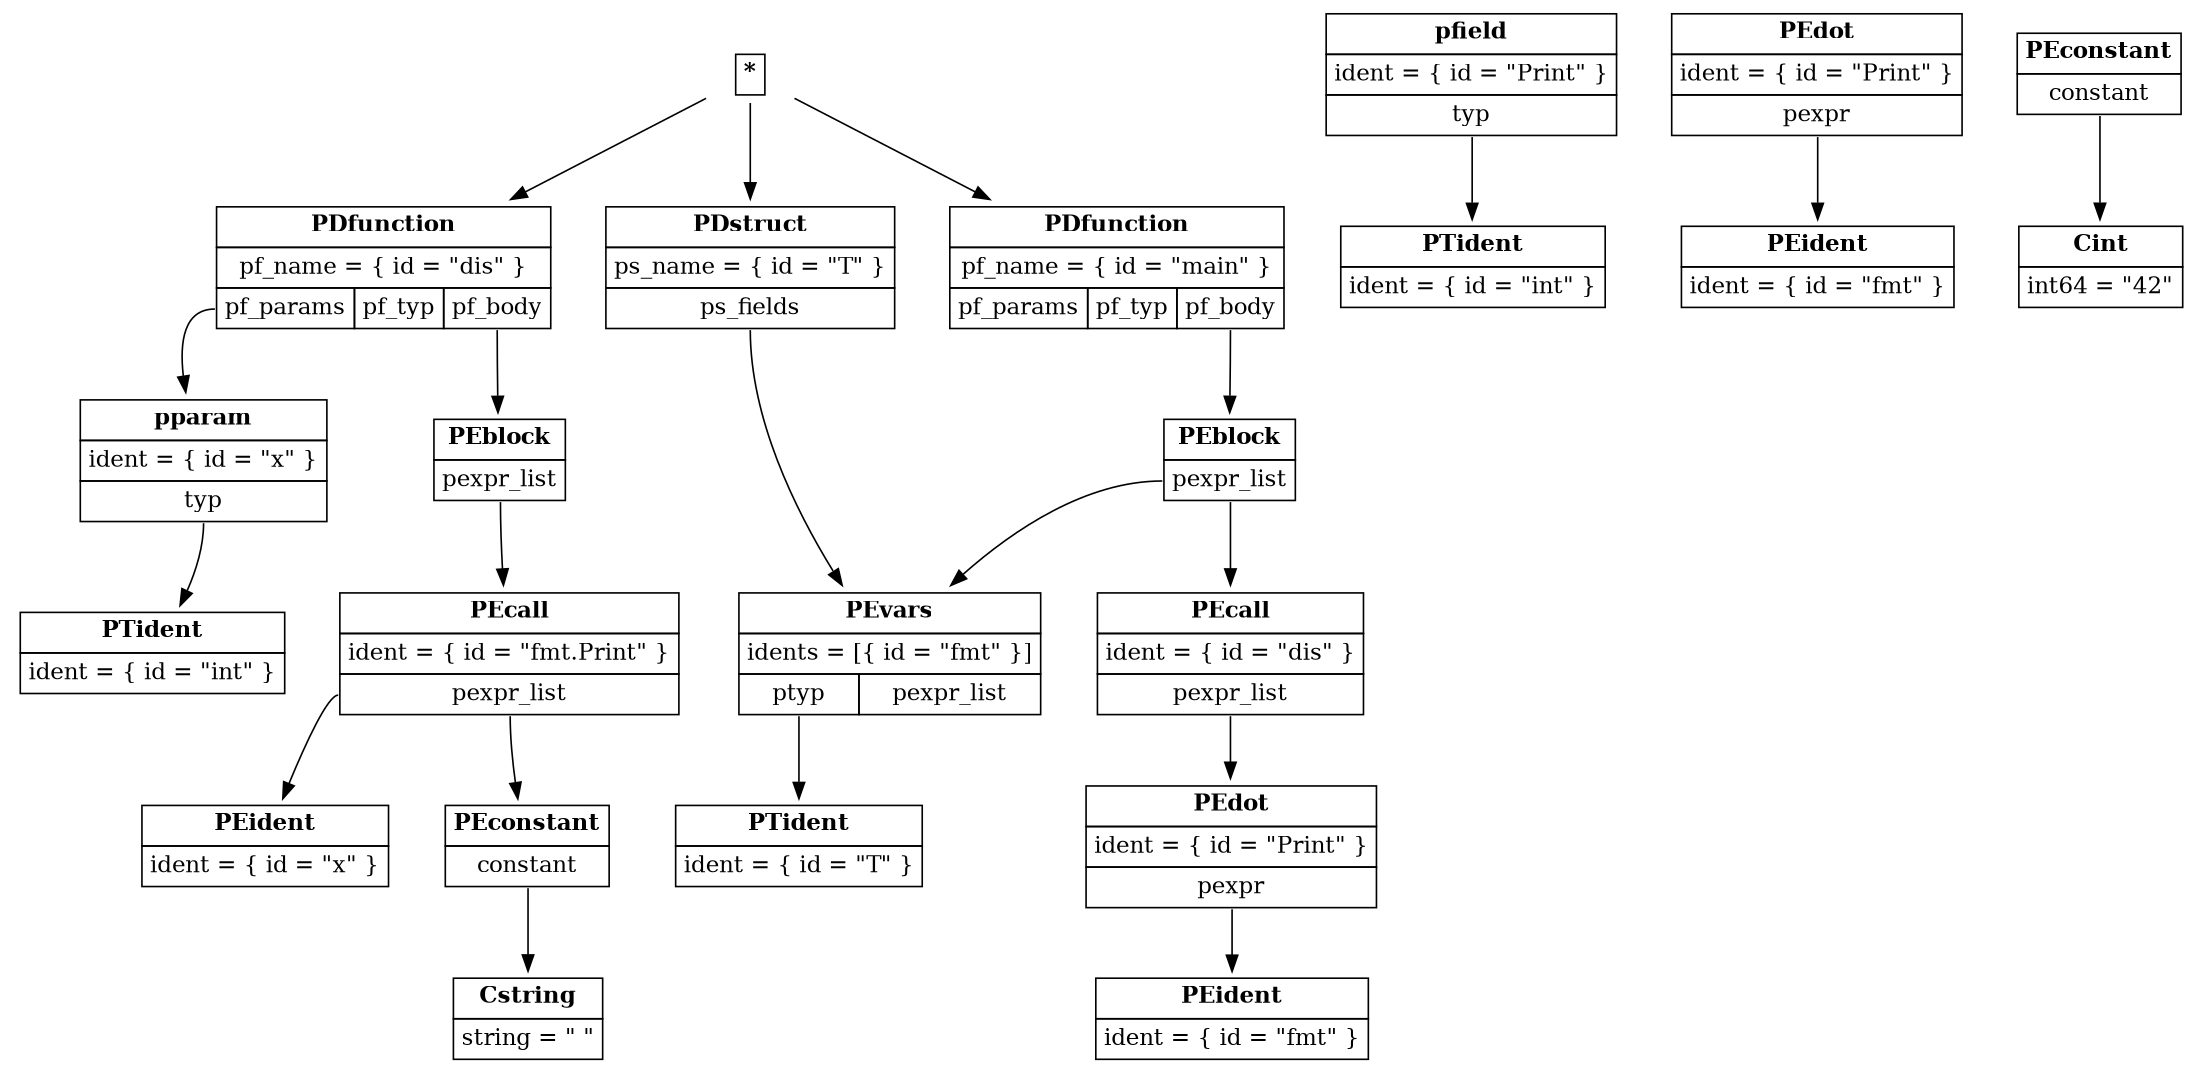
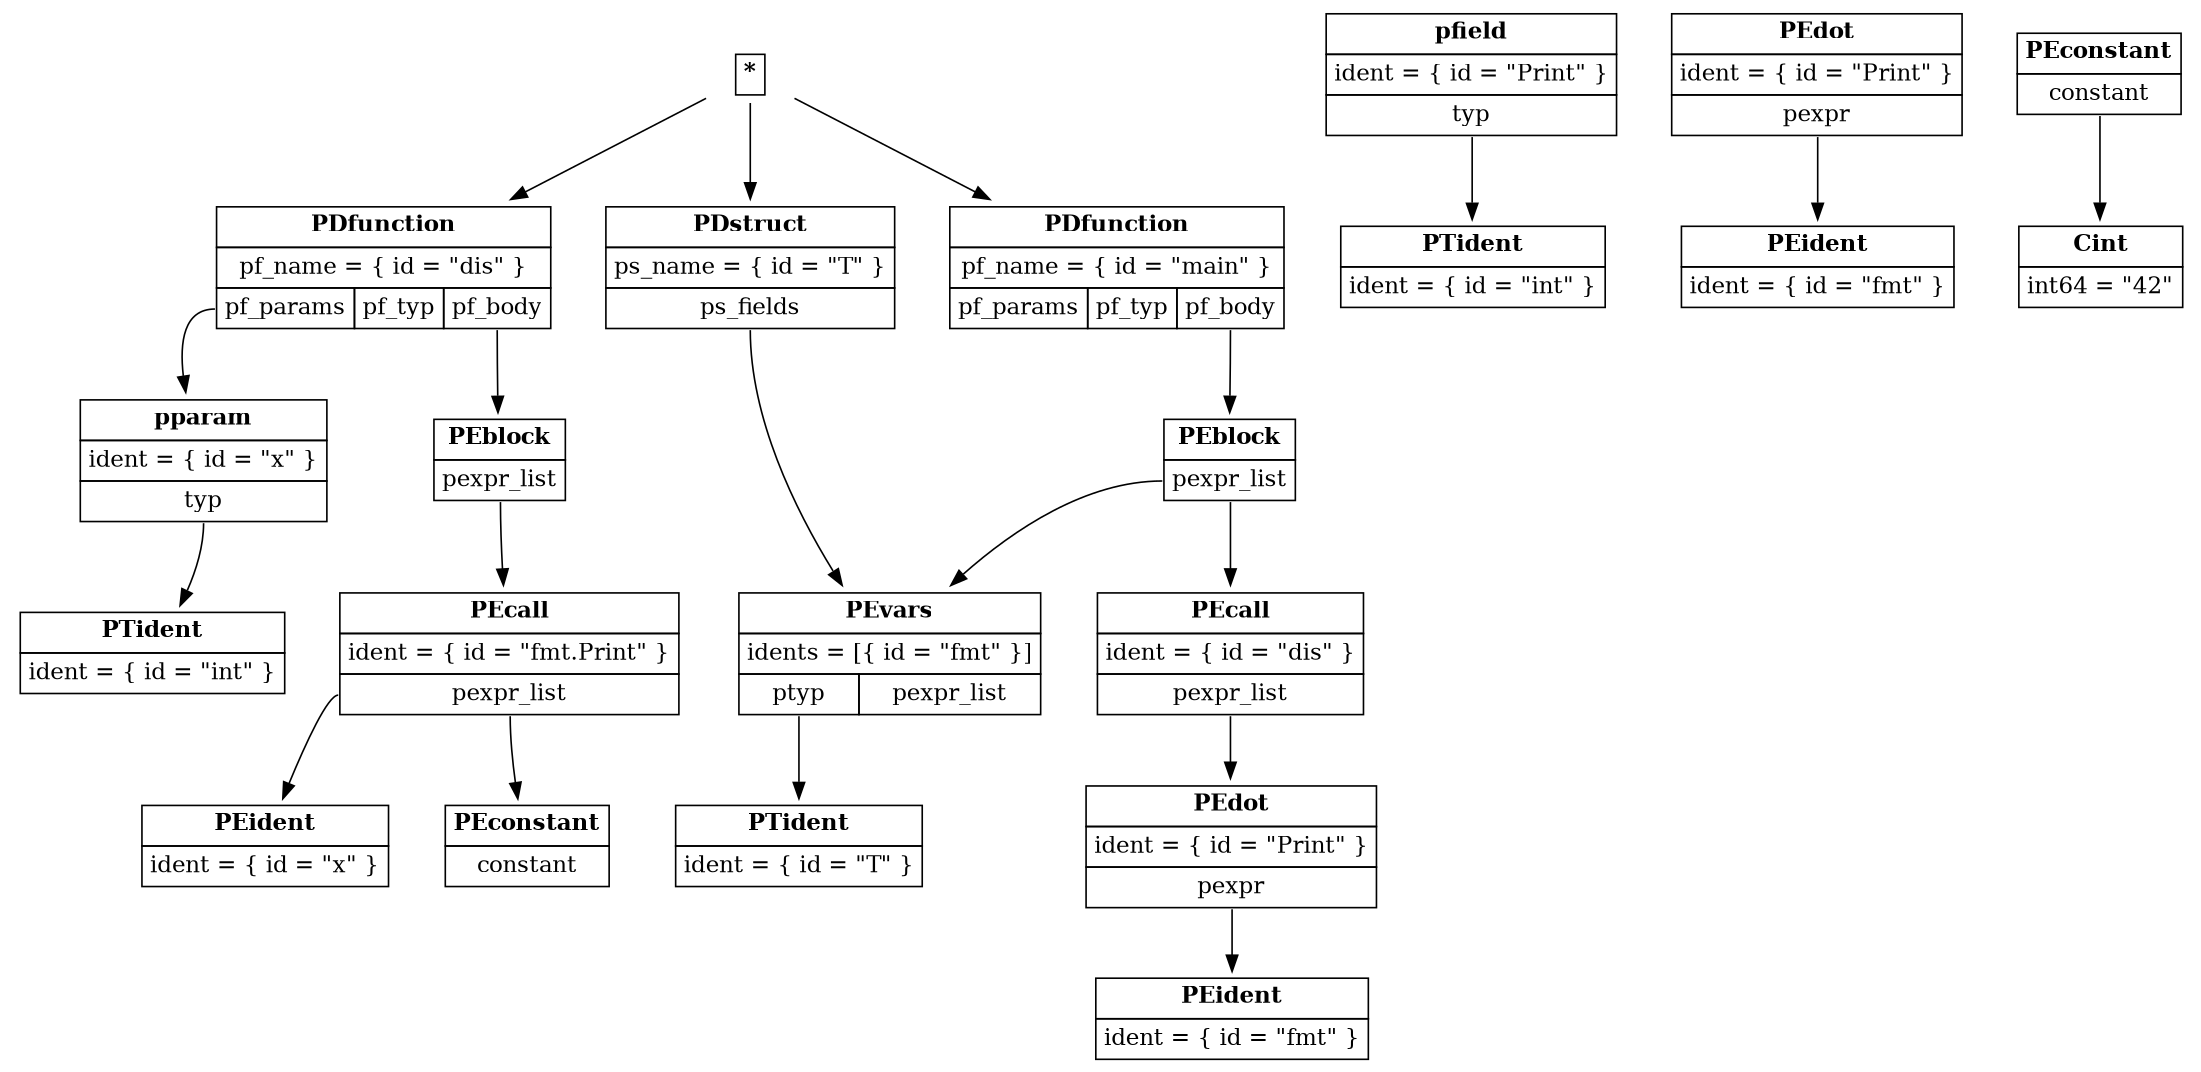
node "Cstring": removed
